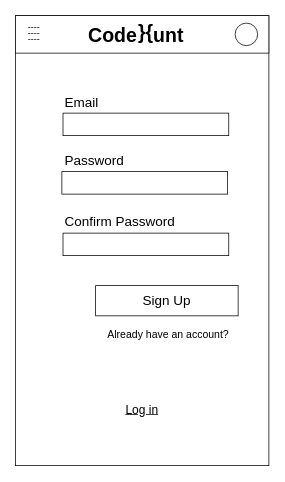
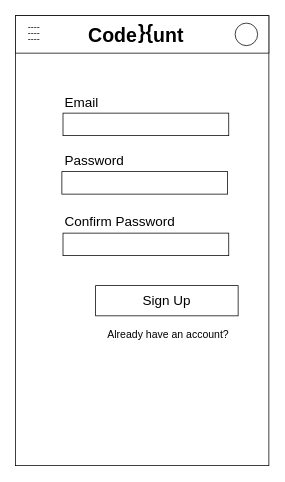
node "Log in": removed
